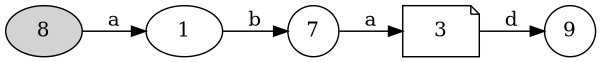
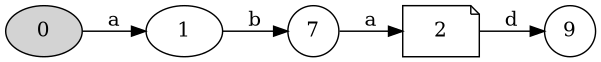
node "8": label "8" -> "0"
node "3": label "3" -> "2"
